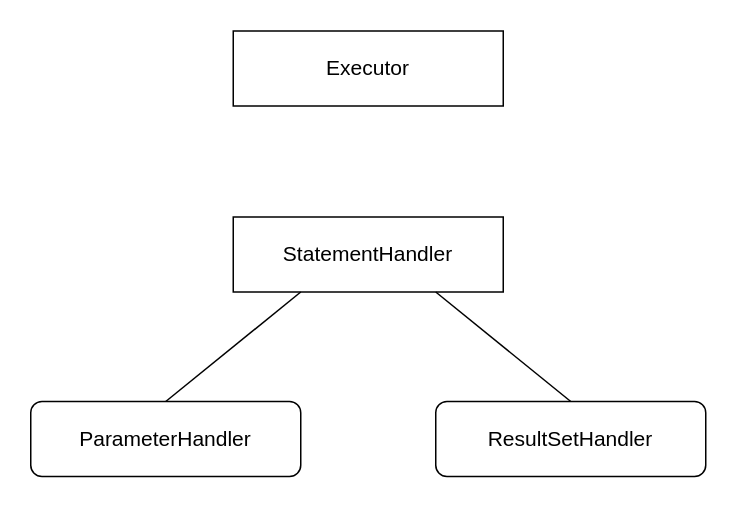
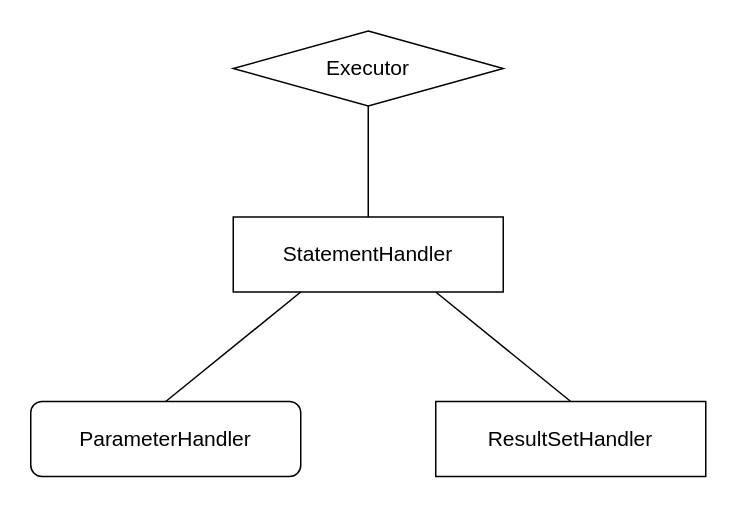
node "Executor": shape rectangle -> diamond
edge "Executor" -- "StatementHandler": added
node "ResultSetHandler": shape rounded rectangle -> rectangle
